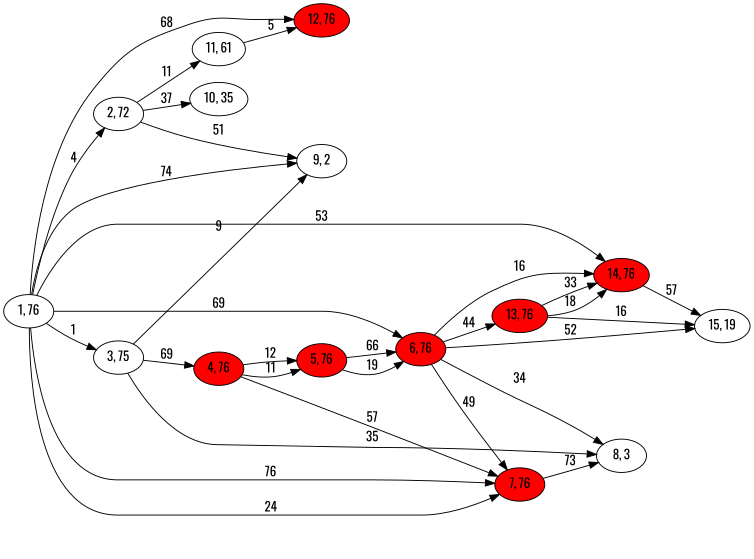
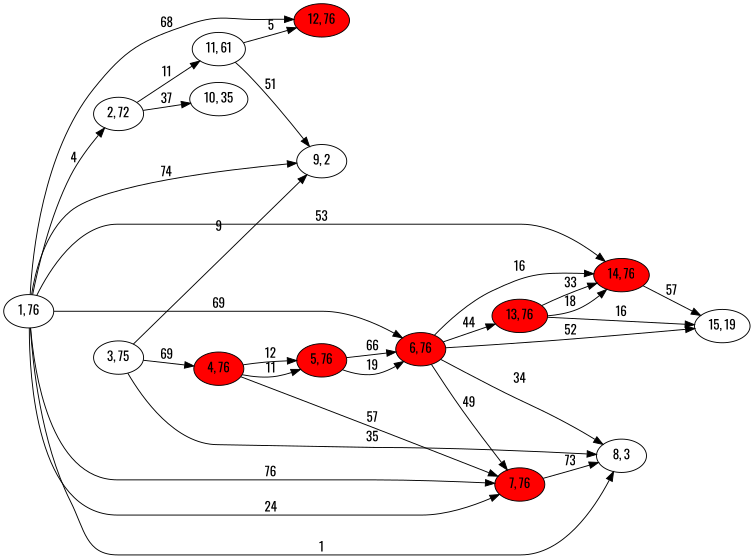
edge "2, 72" -> "9, 2": now "11, 61" -> "9, 2"
edge "1, 76" -> "3, 75": now "1, 76" -> "8, 3"
